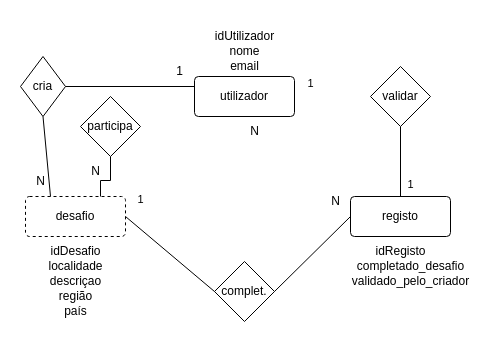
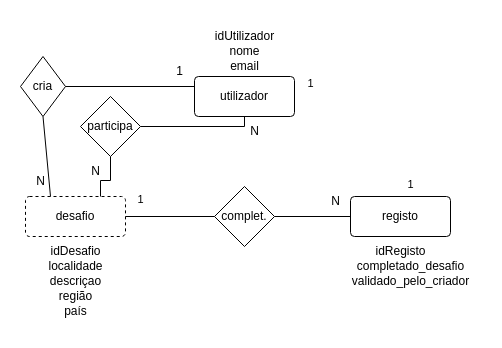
node "validar": removed
edge "utilizador" -- "participa": added
edge "validar" -- "registo": removed
node "complet.": moved (245, 292) -> (245, 217)
